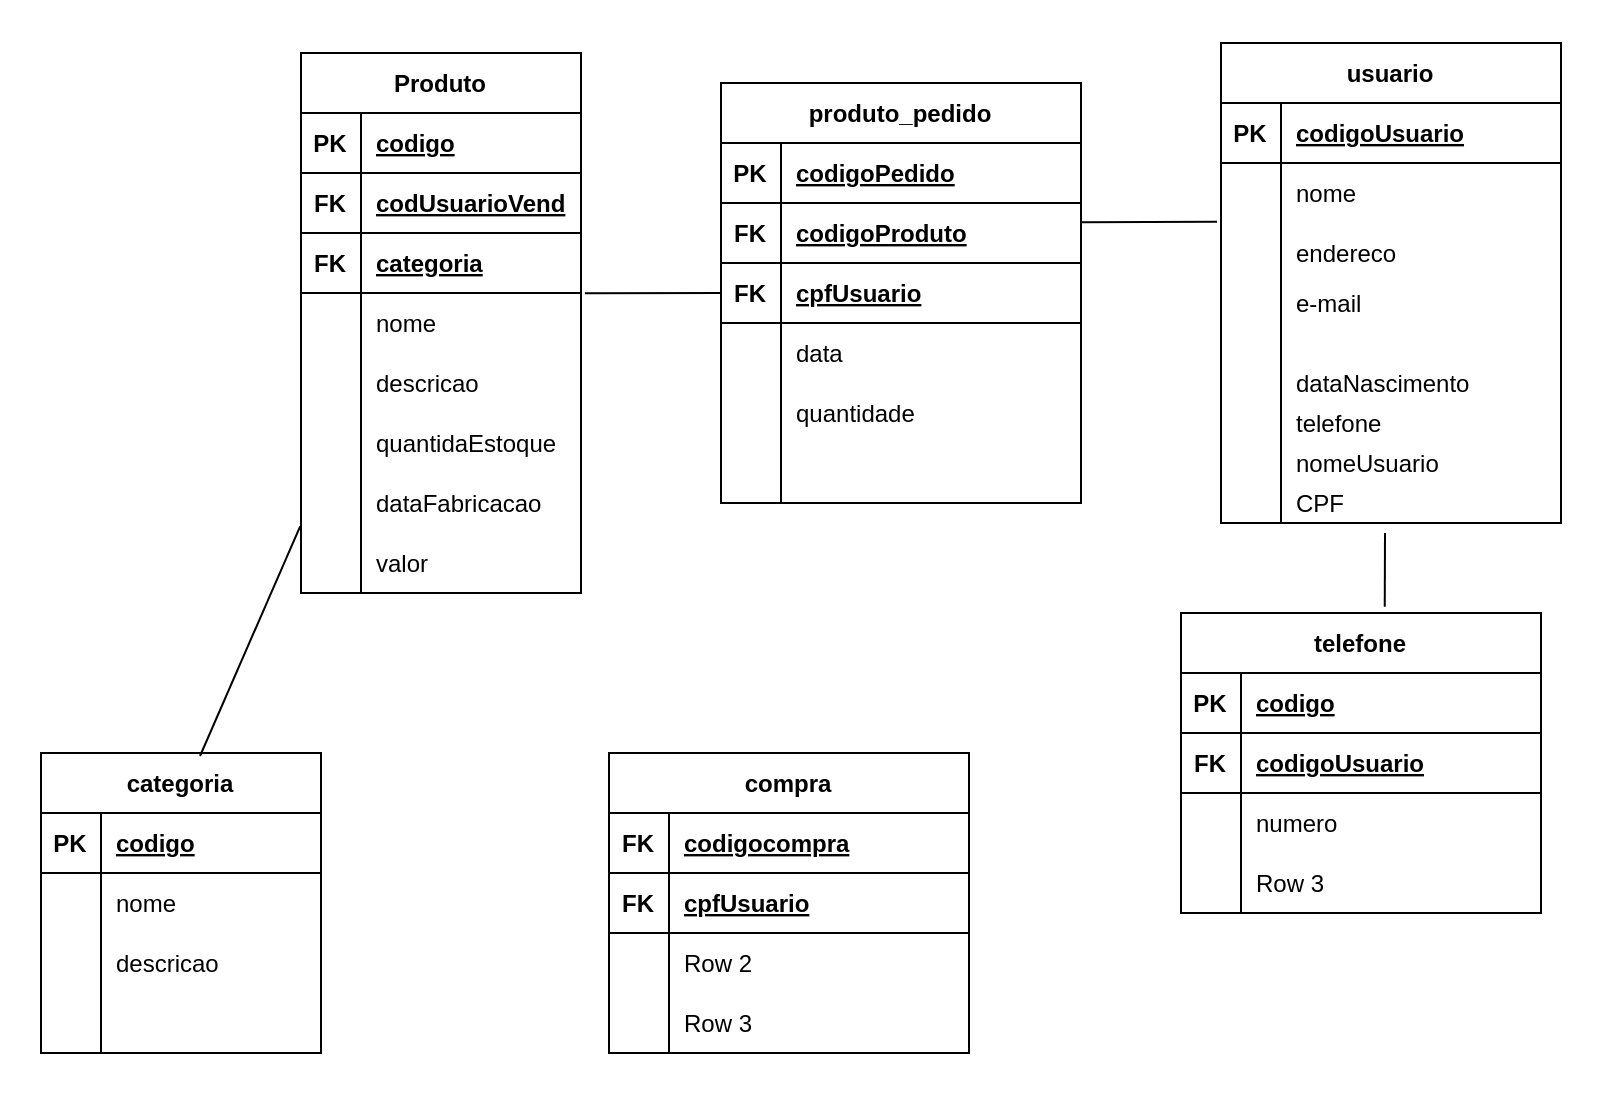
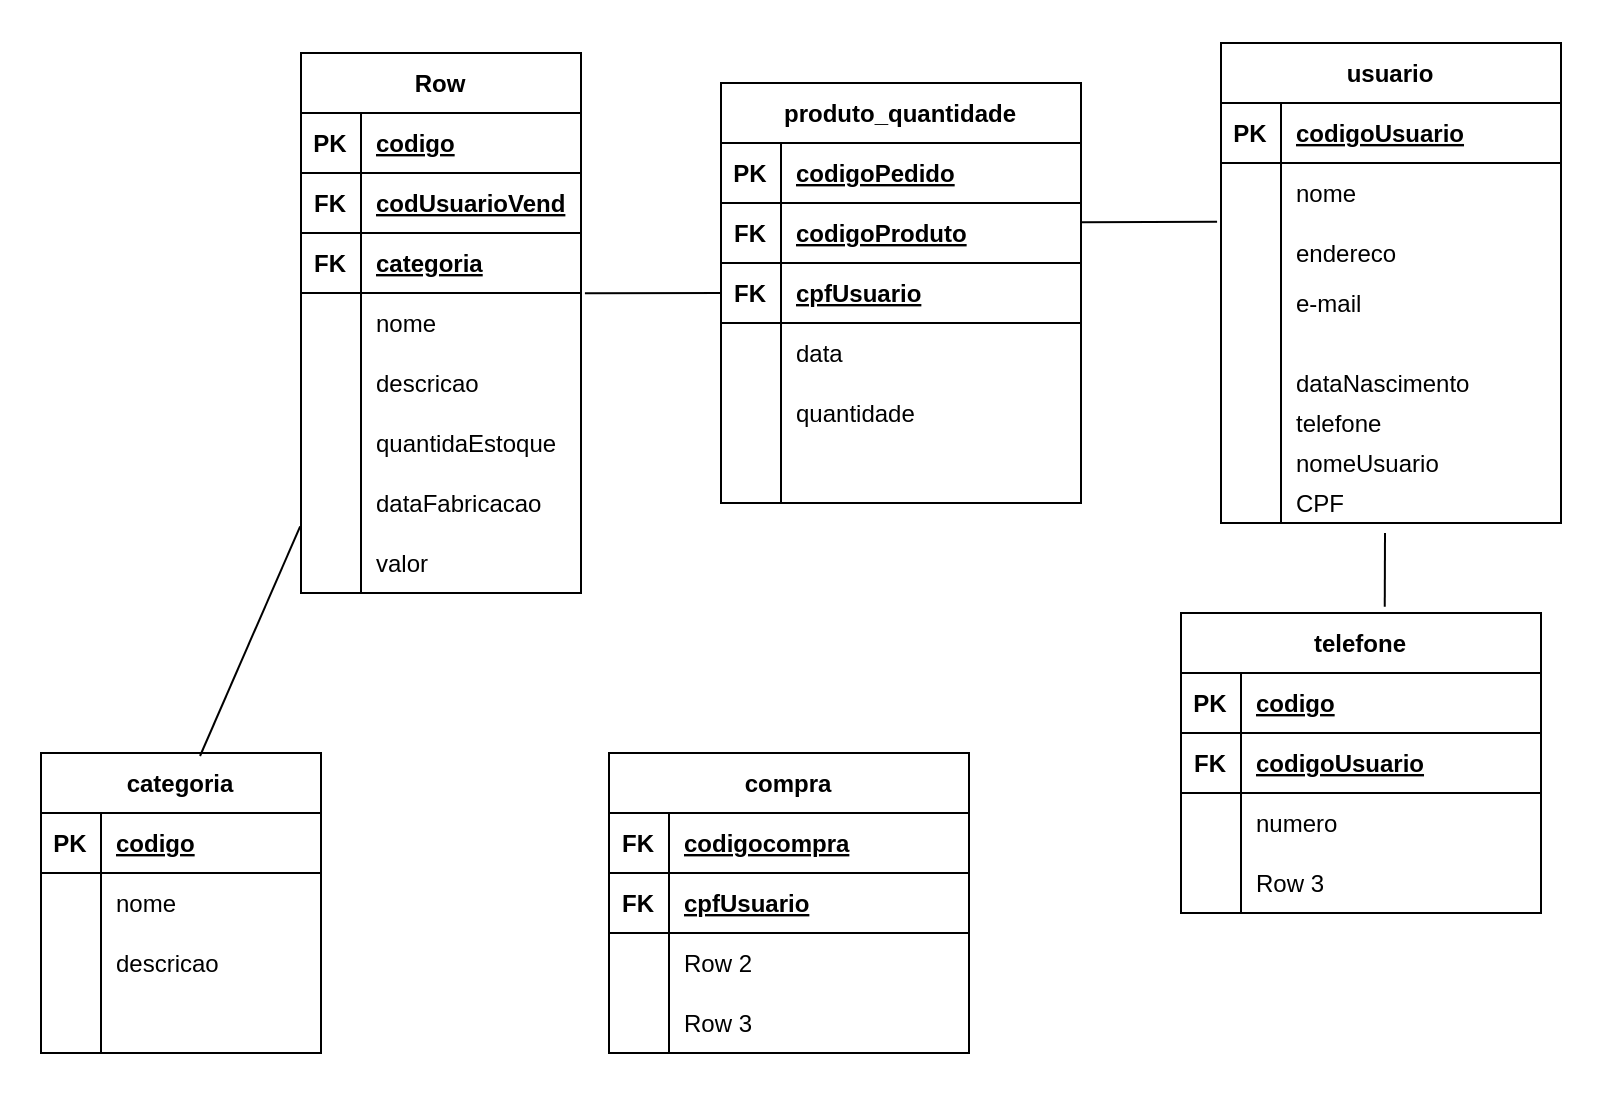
node "Produto": label "Produto" -> "Row"
node "produto_pedido": label "produto_pedido" -> "produto_quantidade"
